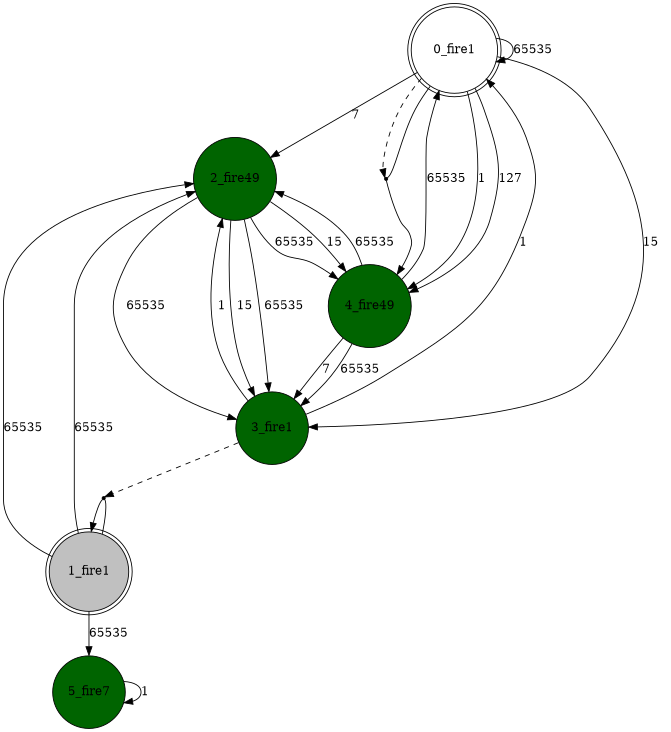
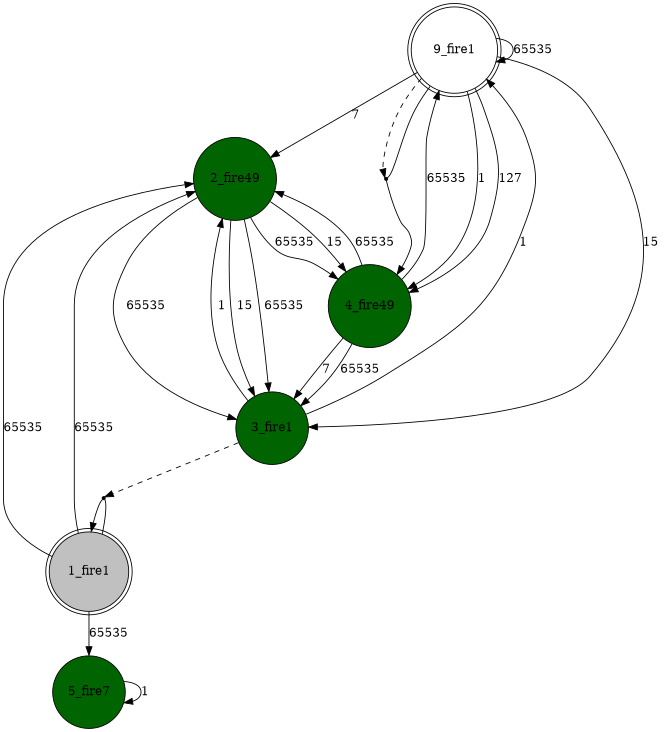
node "0_fire1": label "0_fire1" -> "9_fire1"
